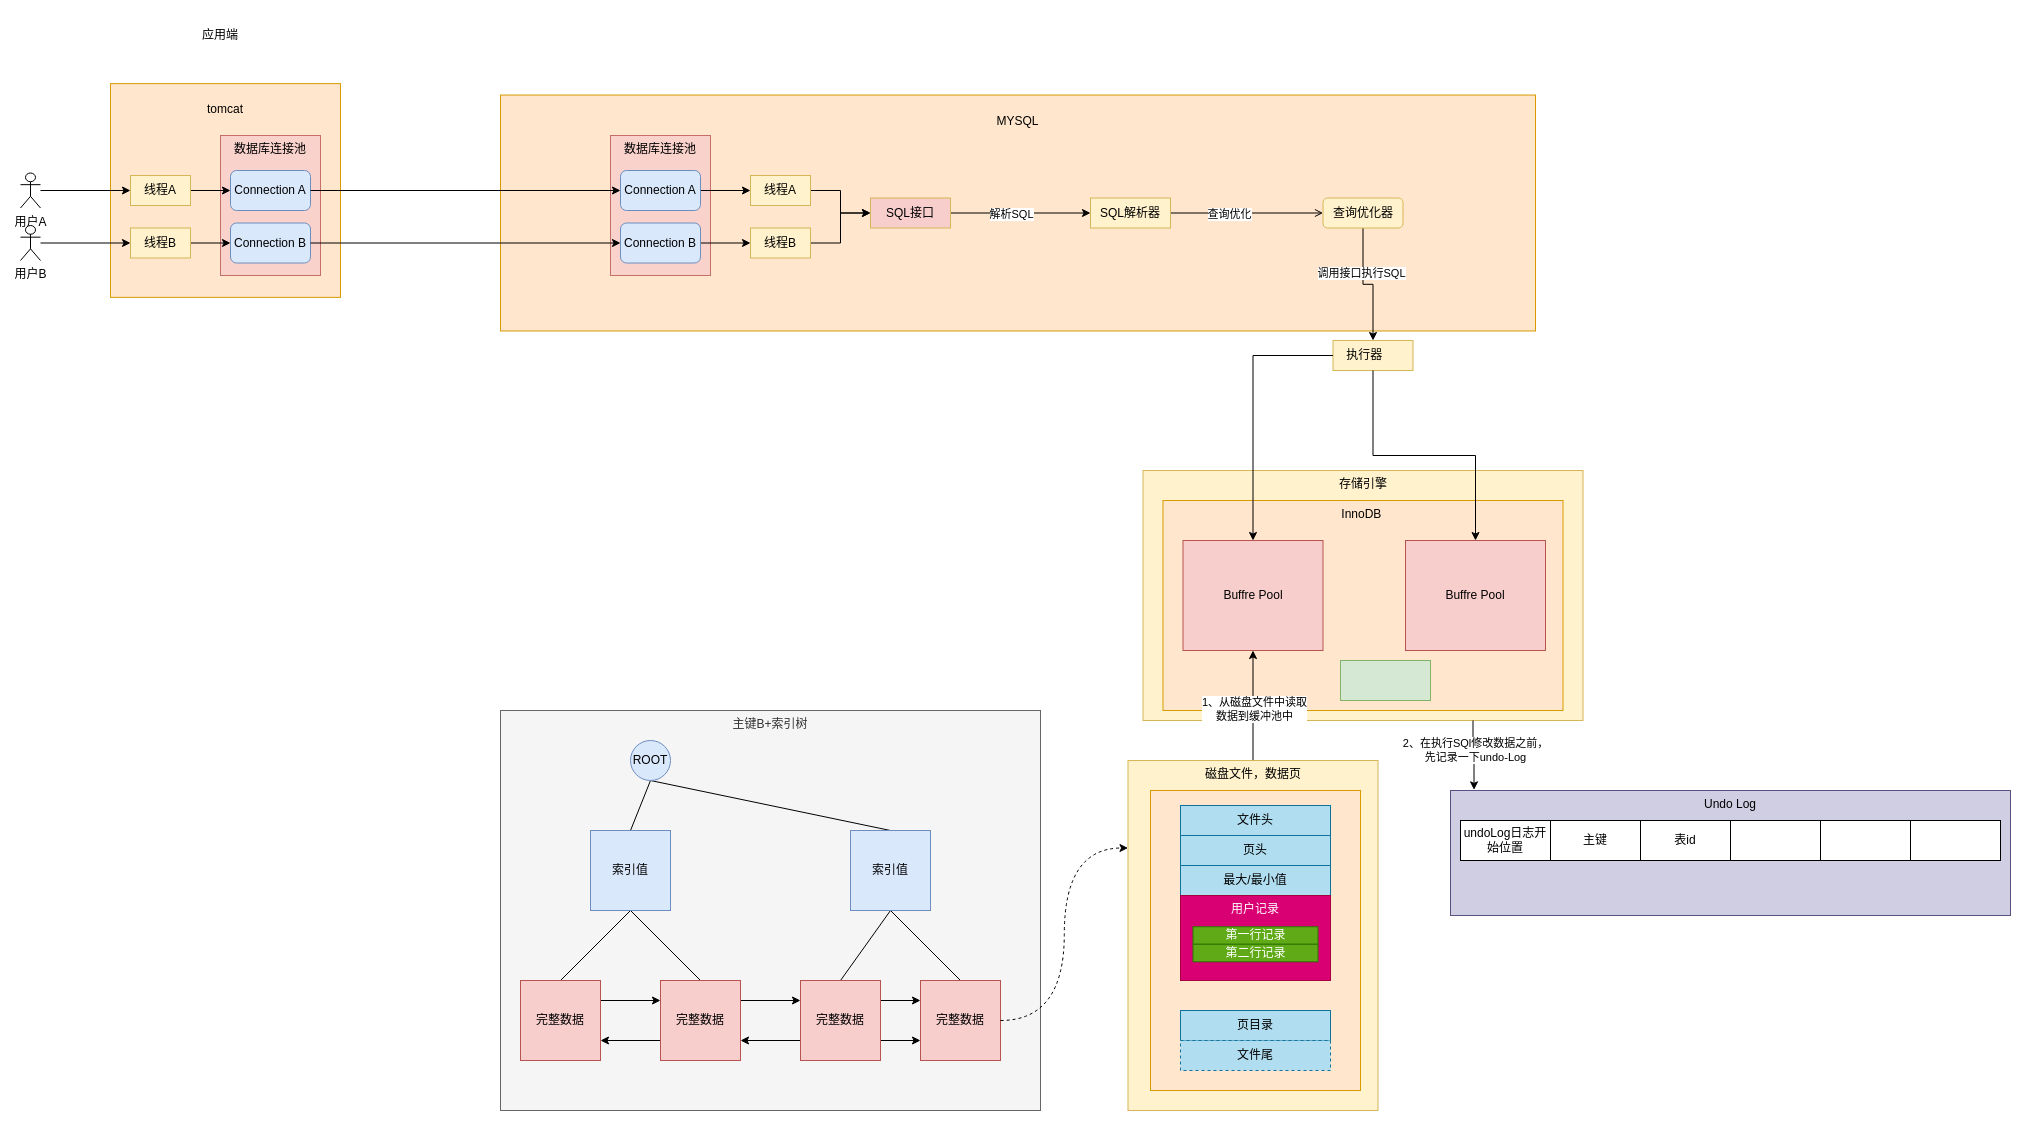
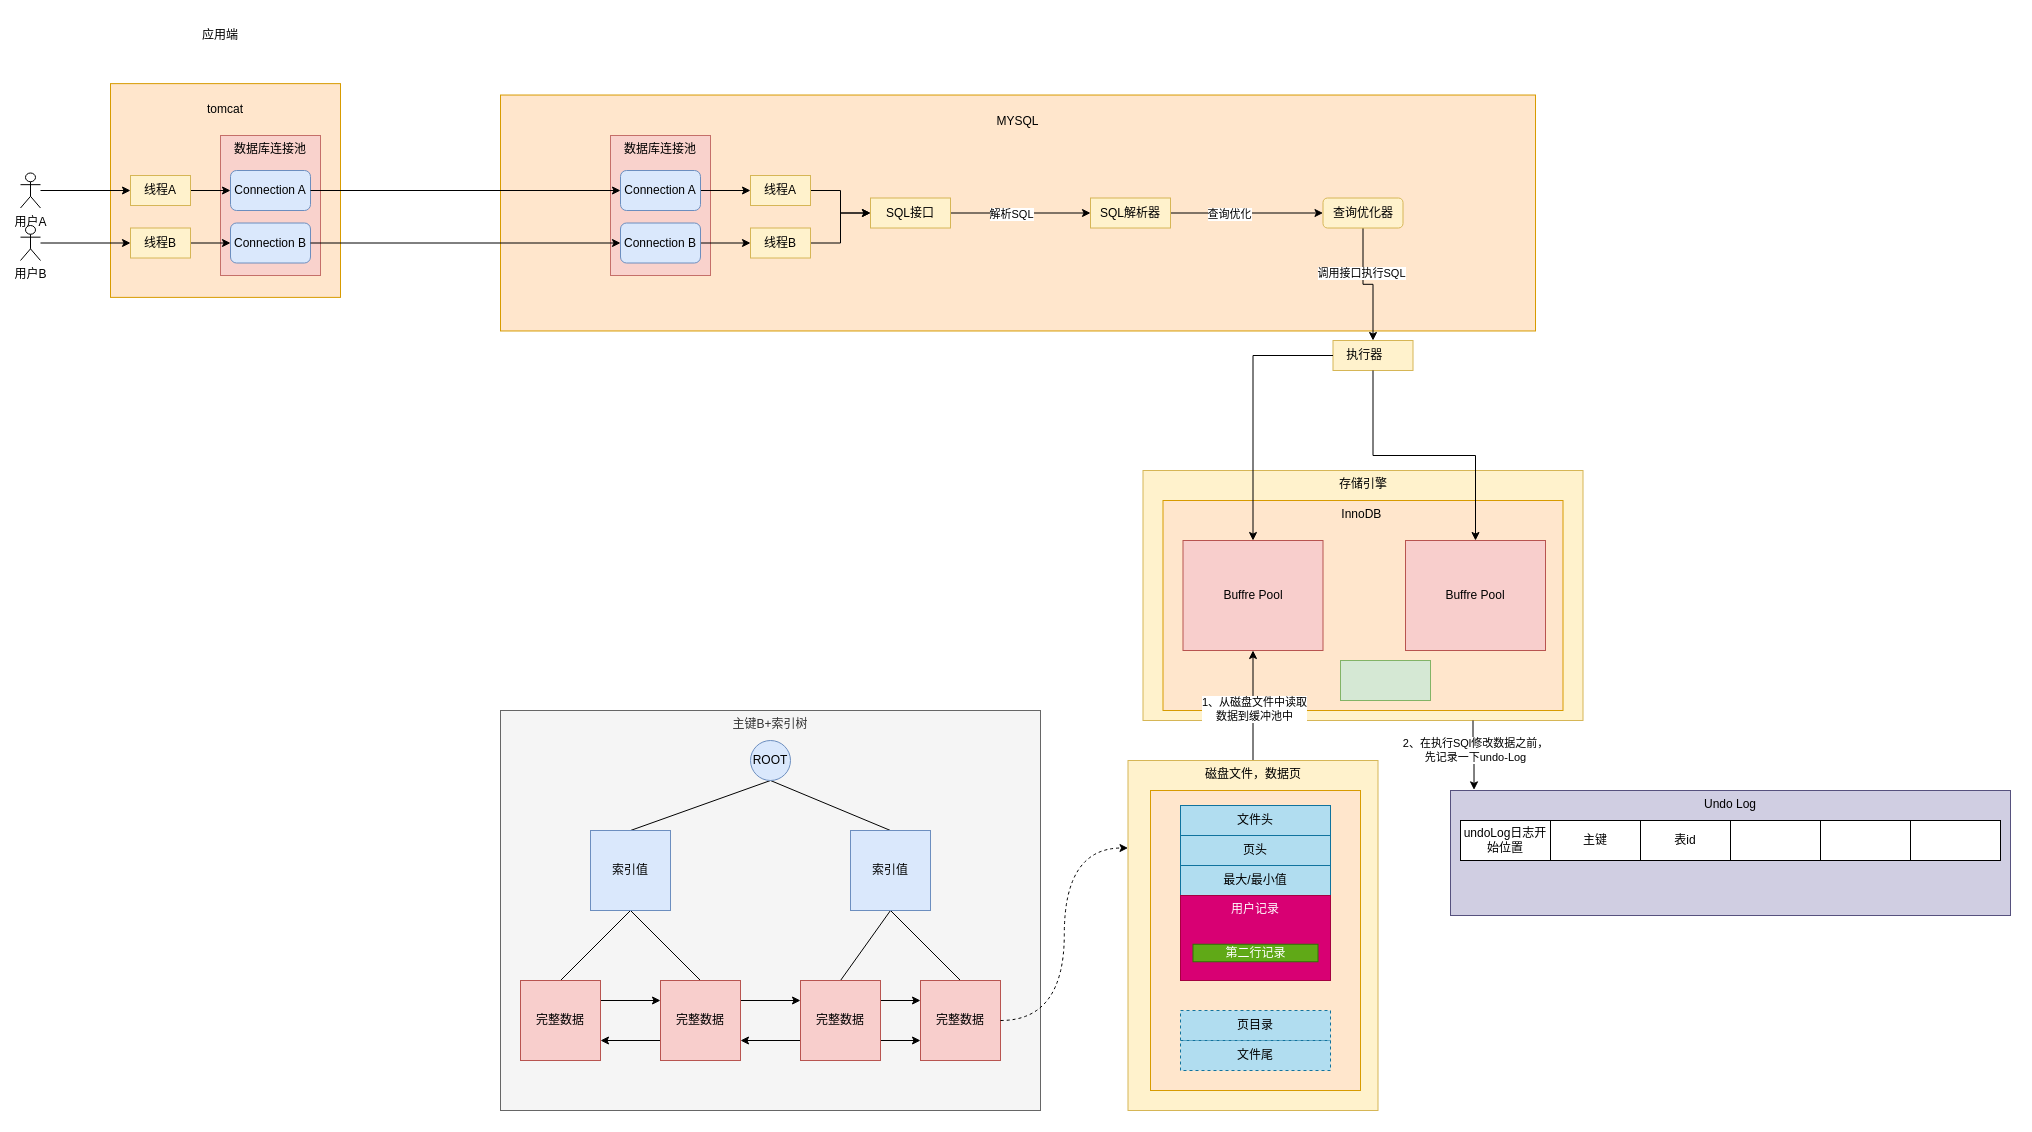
node "SQL接口": fillcolor #f8cecc -> #fff2cc
edge "SQL解析器" -> "查询优化器": arrowhead open -> classic
node "ROOT": moved (651, 761) -> (771, 761)
node "第一行记录": removed
node "页目录": style solid -> dashed
